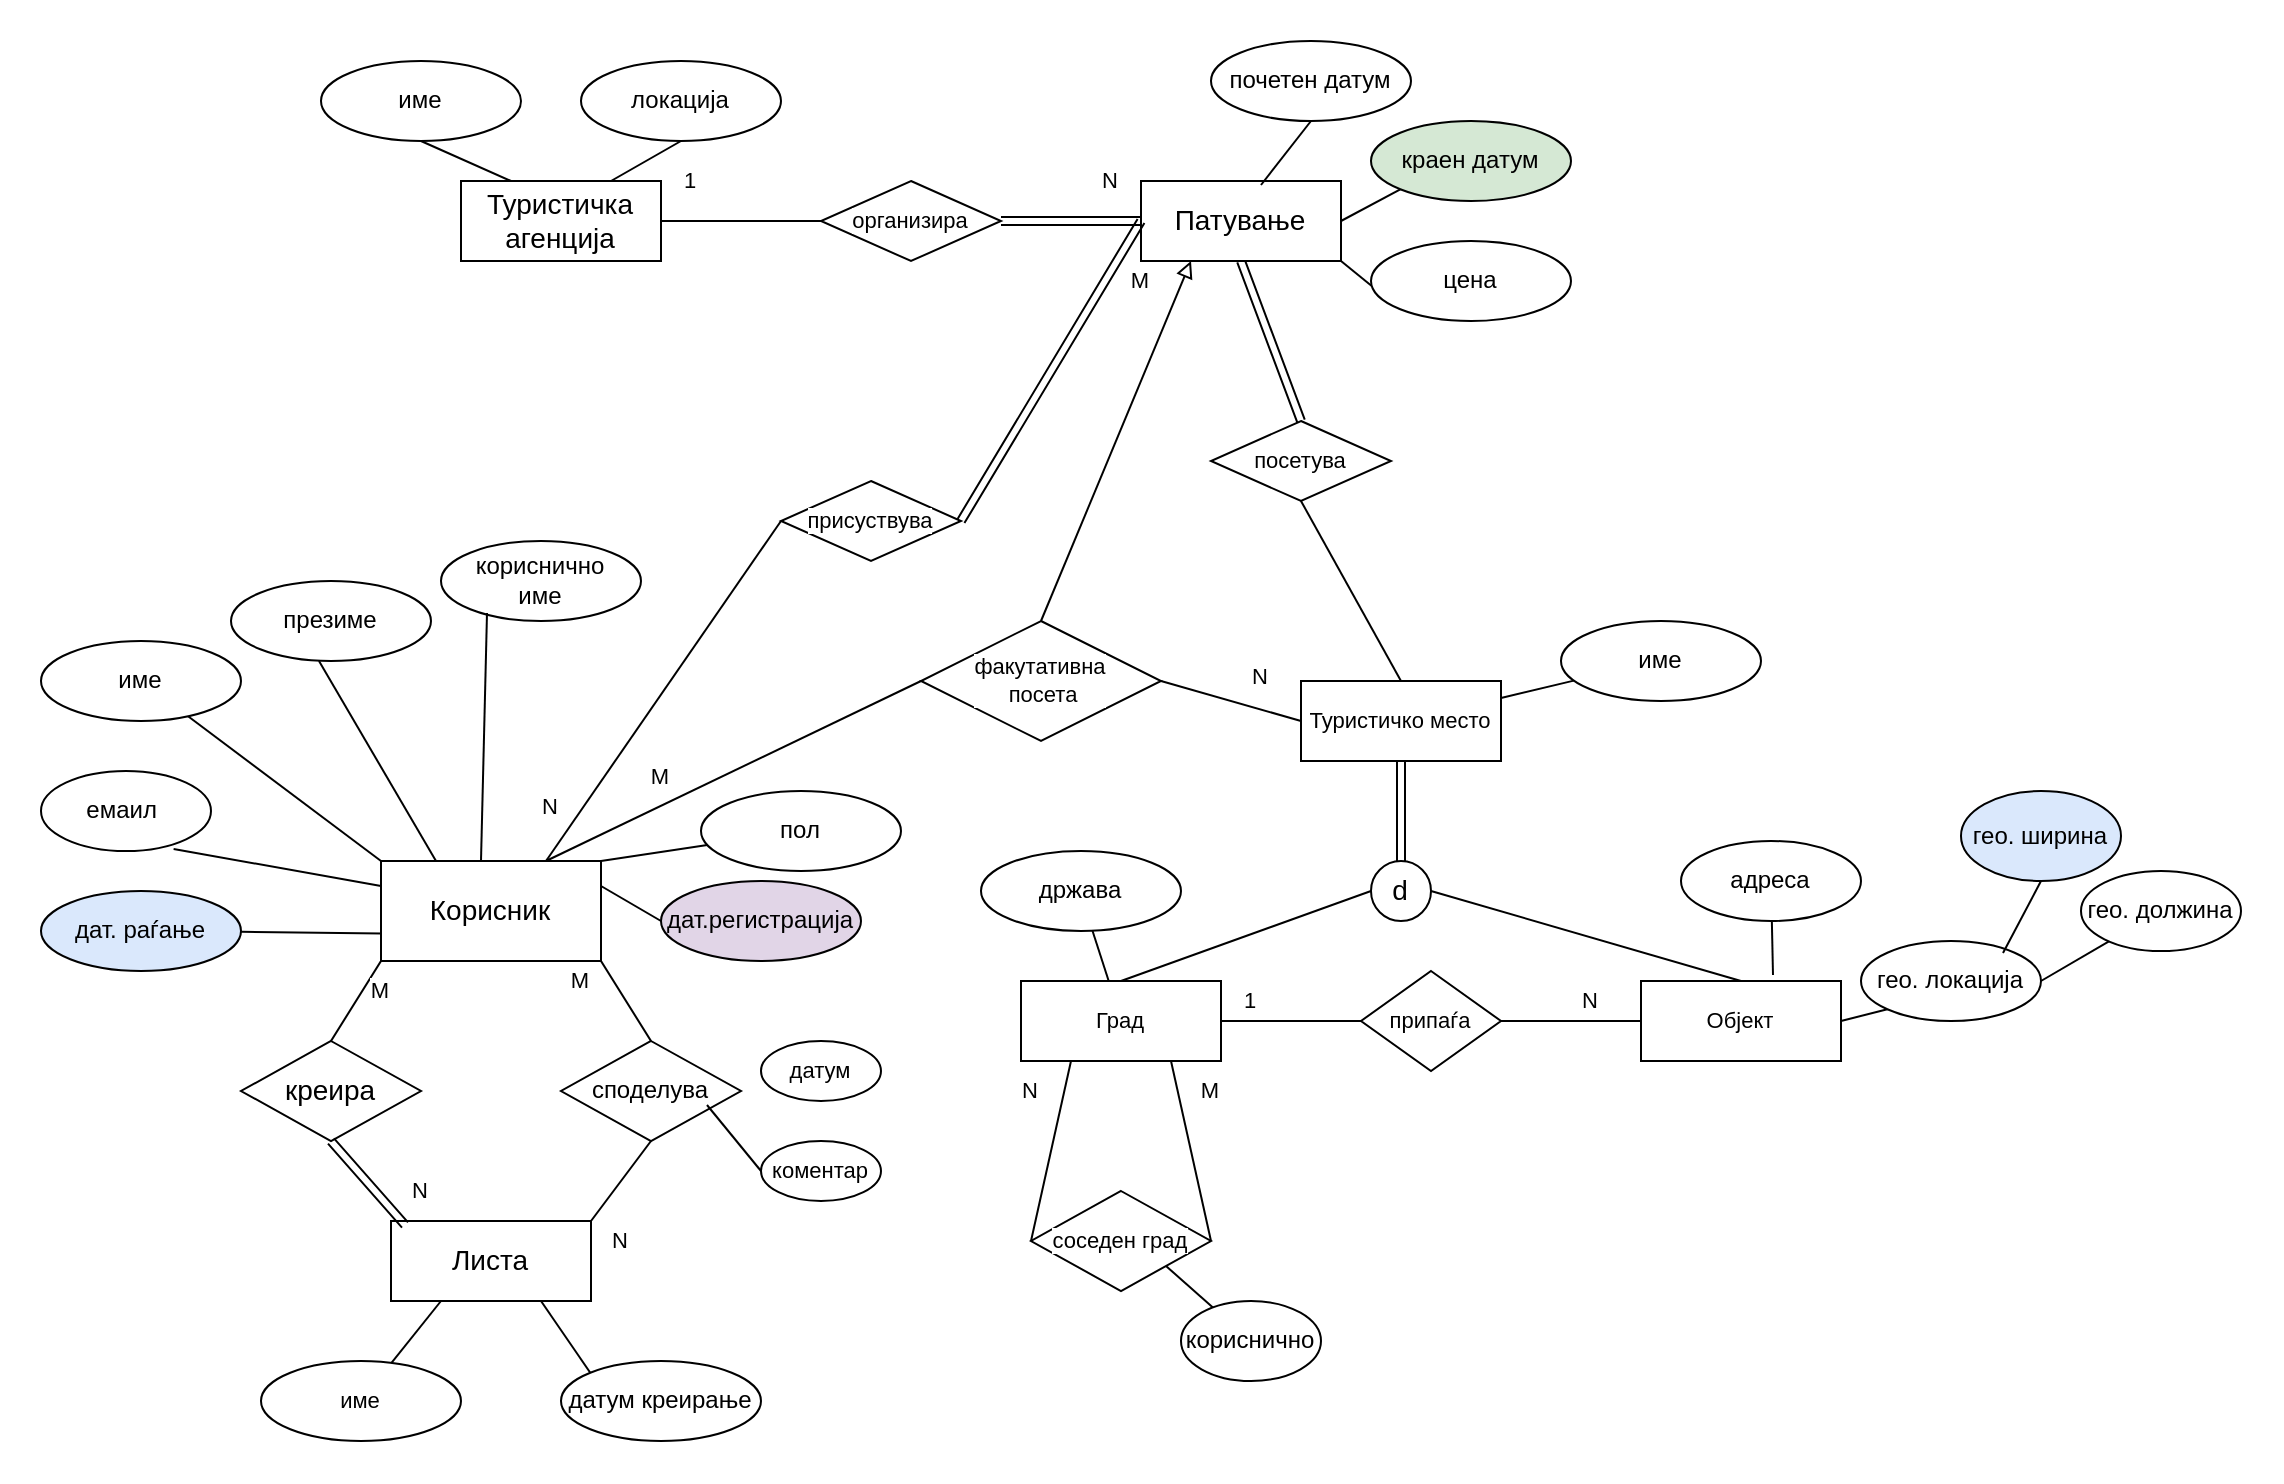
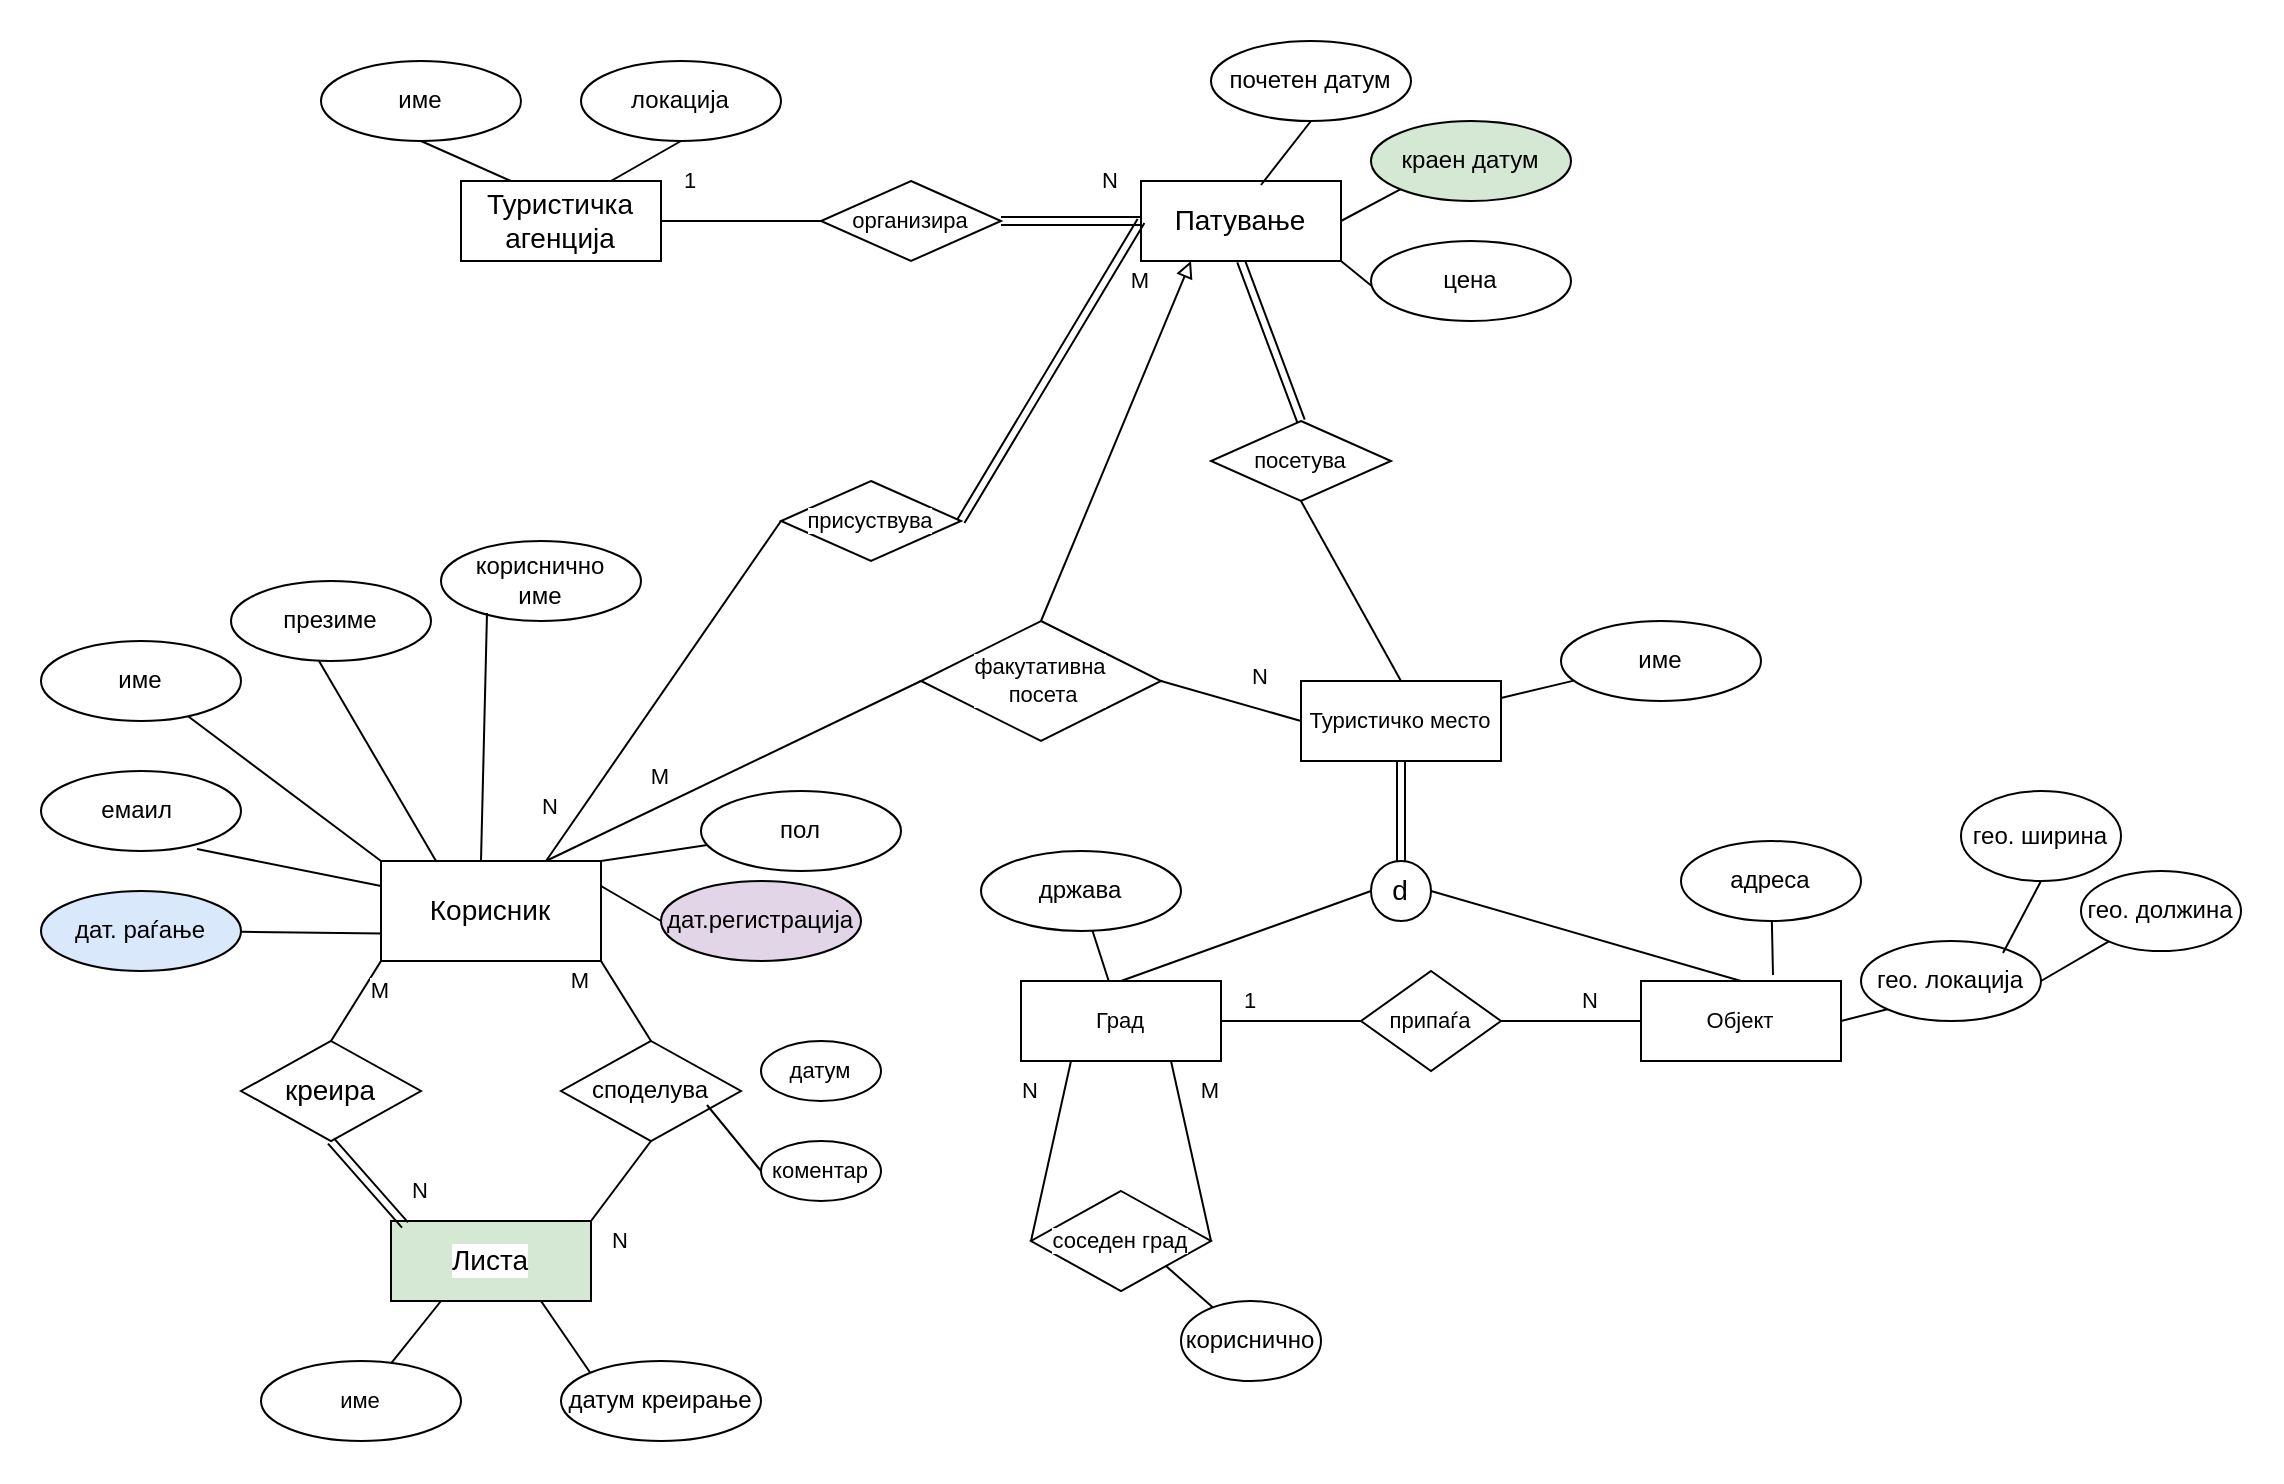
node "емаил": size 170x80 -> 200x80
node "гео. ширина": fillcolor #dae8fc -> #ffffff
node "Листа": fillcolor #ffffff -> #d5e8d4
